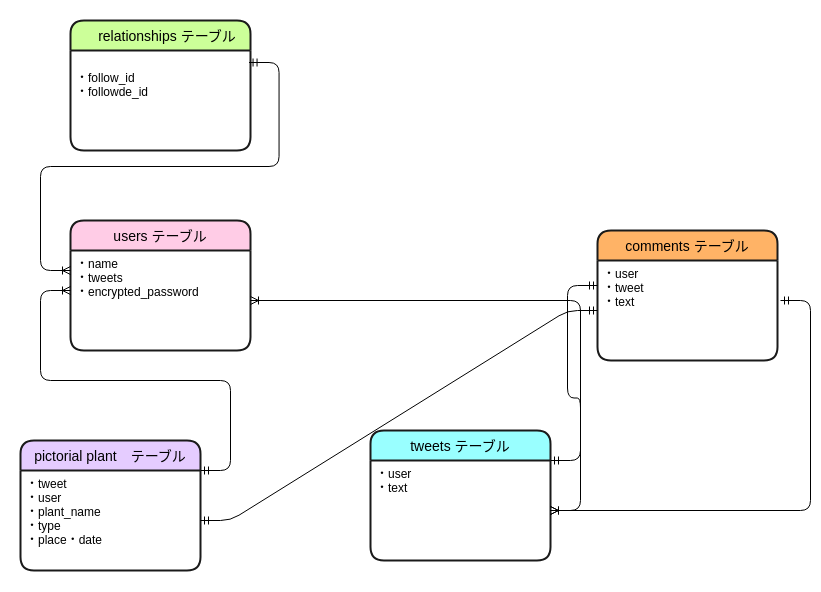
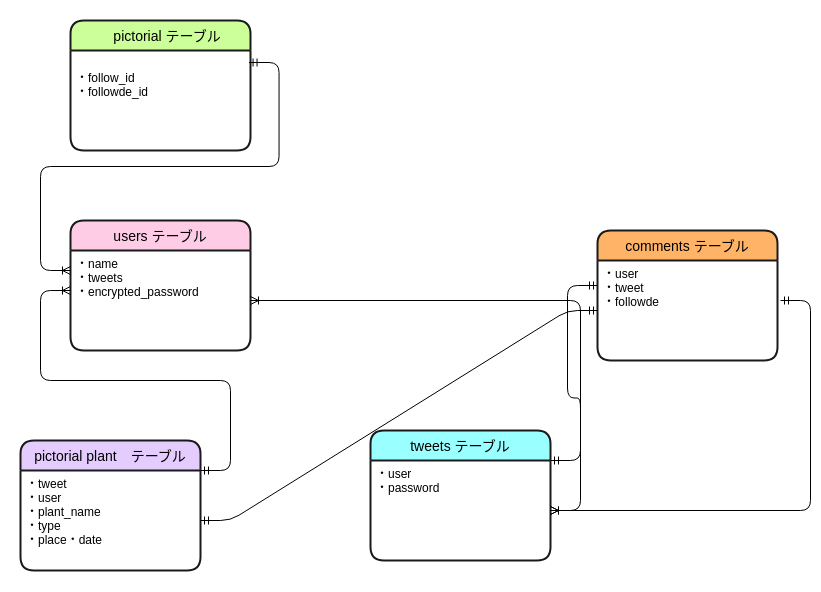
node "relationships テーブル": label "relationships テーブル" -> "pictorial テーブル"
node "・user ・tweet ・text": label "・user ・tweet ・text" -> "・user ・tweet ・followde"
node "・user ・text": label "・user ・text" -> "・user ・password"
